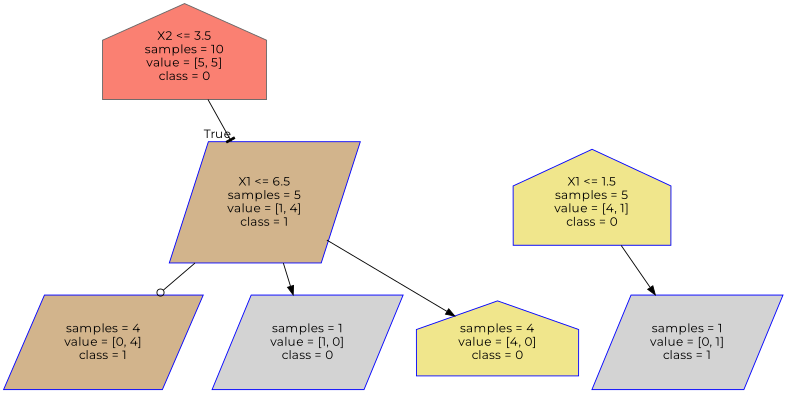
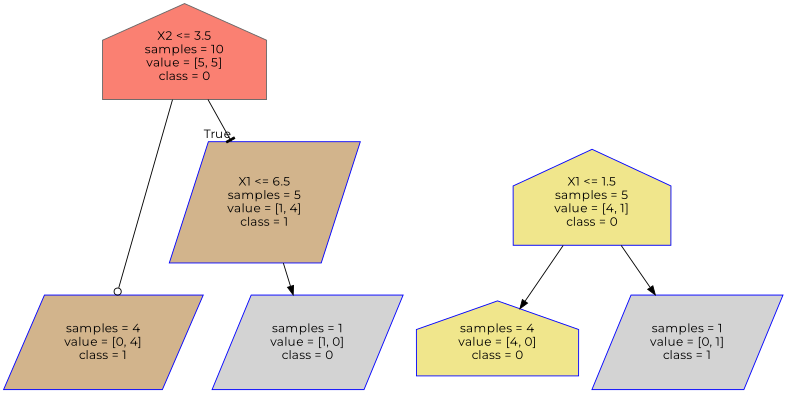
edge "X1 <= 6.5 samples = 5 value = [1, 4] class = 1" -> "samples = 4 value = [4, 0] class = 0": now "X1 <= 1.5 samples = 5 value = [4, 1] class = 0" -> "samples = 4 value = [4, 0] class = 0"
edge "X1 <= 6.5 samples = 5 value = [1, 4] class = 1" -> "samples = 4 value = [0, 4] class = 1": now "X2 <= 3.5 samples = 10 value = [5, 5] class = 0" -> "samples = 4 value = [0, 4] class = 1"
